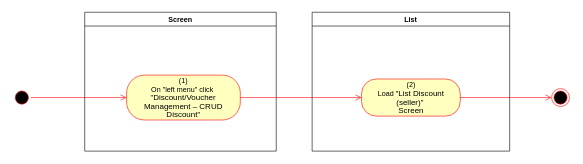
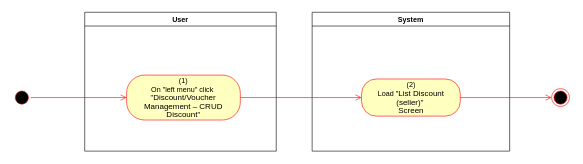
node "Screen": label "Screen" -> "User"
node "List": label "List" -> "System"
